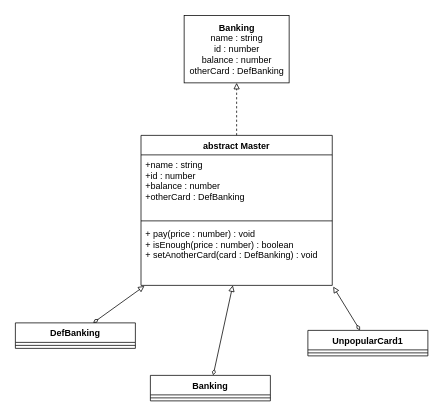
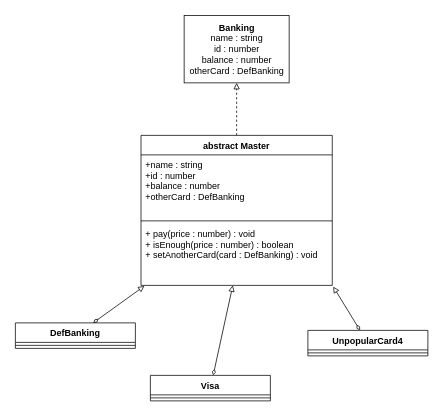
node "UnpopularCard1": label "UnpopularCard1" -> "UnpopularCard4"
node "Banking": label "Banking" -> "Visa"
